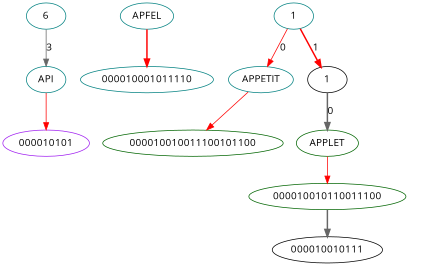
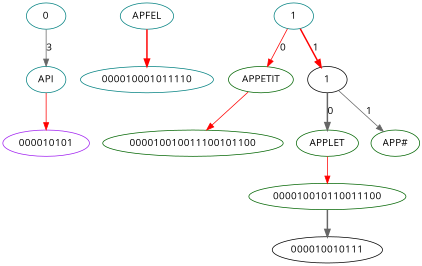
node "6": label "6" -> "0"
node "APPETIT": color teal -> darkgreen
node "APP#": added
